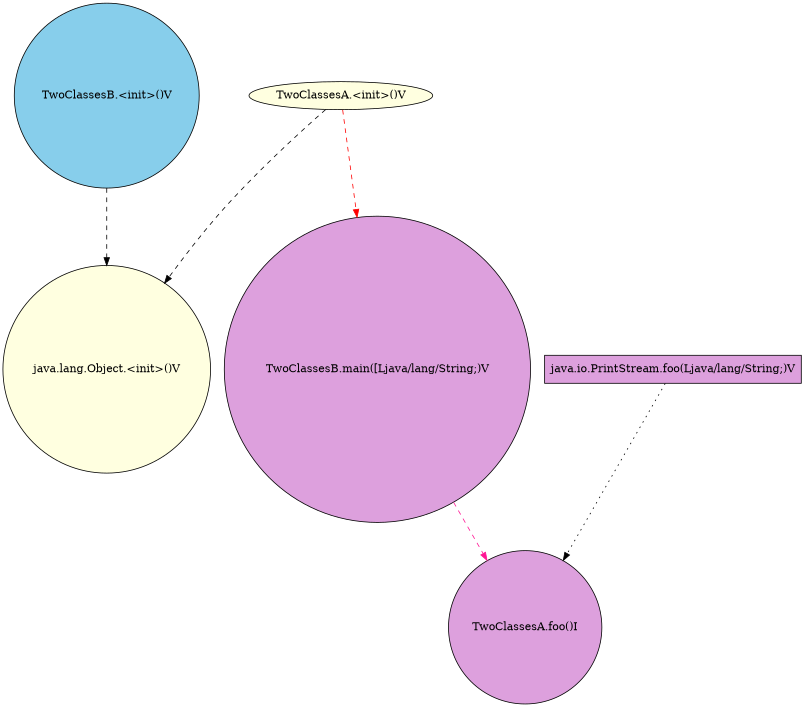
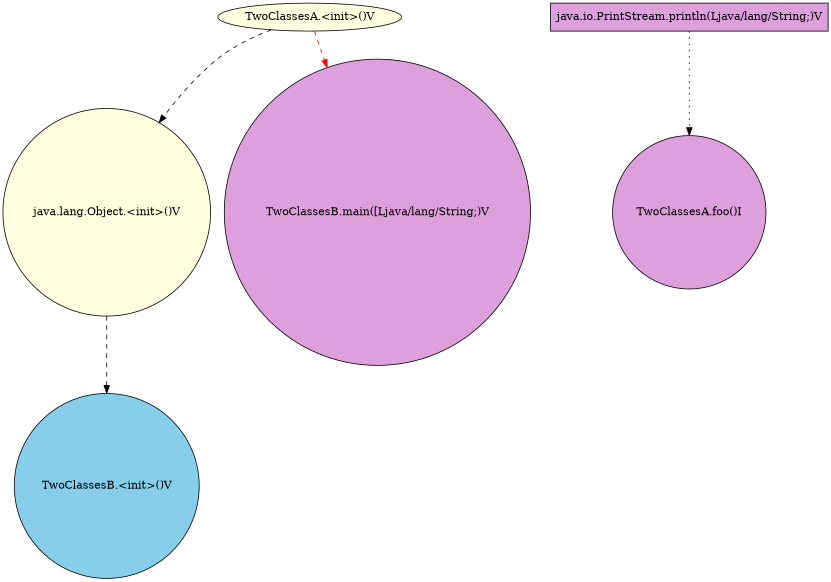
edge "TwoClassesB.<init>()V" -> "java.lang.Object.<init>()V": reversed
node "java.io.PrintStream.foo(Ljava/lang/String;)V": label "java.io.PrintStream.foo(Ljava/lang/String;)V" -> "java.io.PrintStream.println(Ljava/lang/String;)V"
edge "TwoClassesB.main([Ljava/lang/String;)V" -> "TwoClassesA.foo()I": removed
